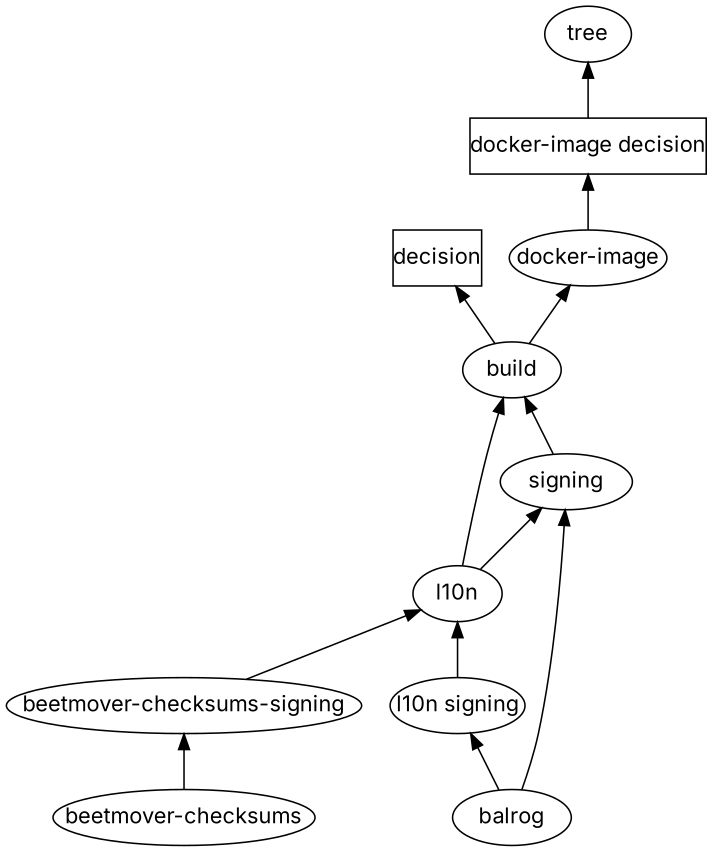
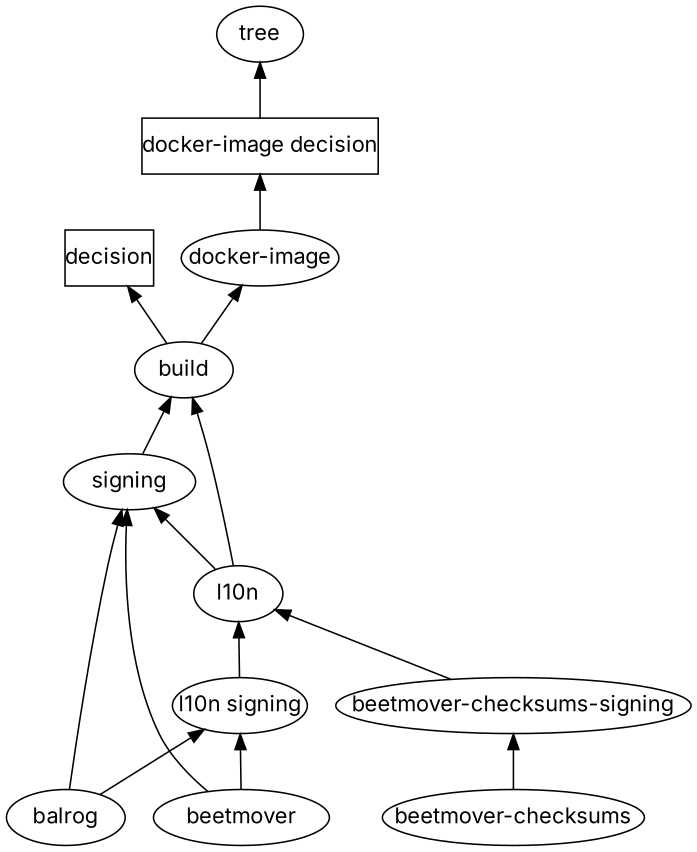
node "beetmover": added
